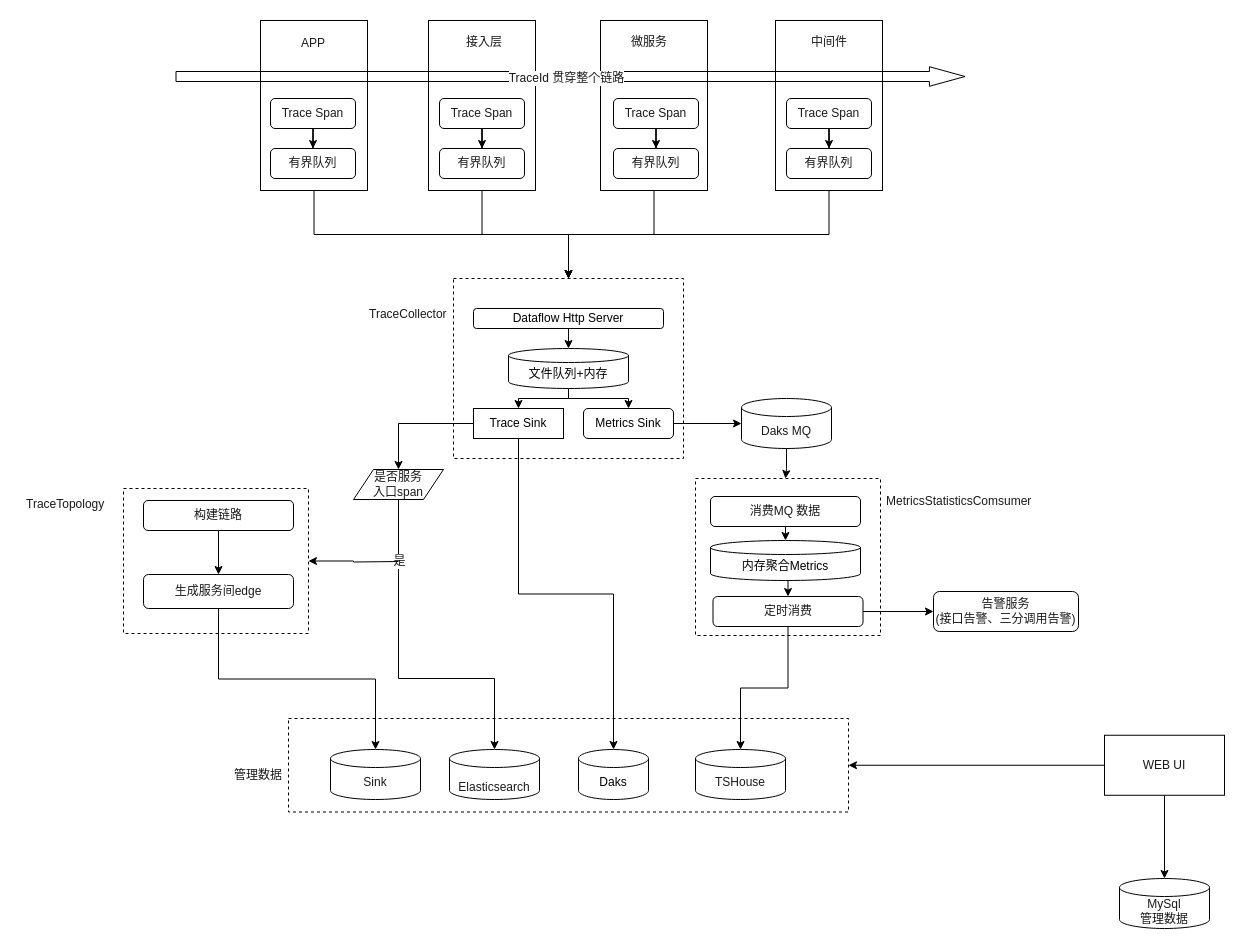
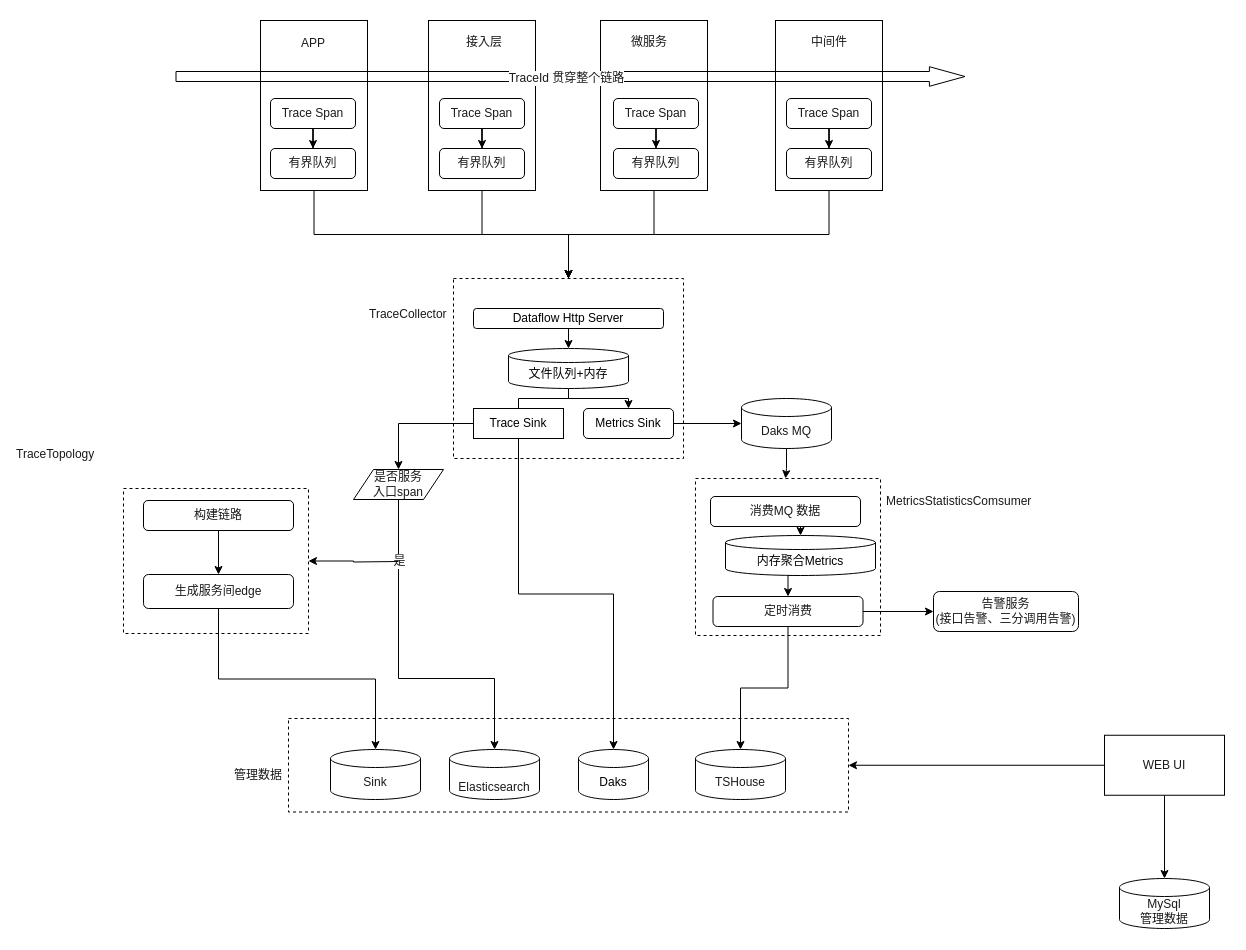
edge "文件队列+内存" -> "Trace Sink": arrowhead classic -> none
node "TraceTopology": moved (66, 504) -> (56, 454)
node "内存聚合Metrics": moved (786, 561) -> (801, 556)
